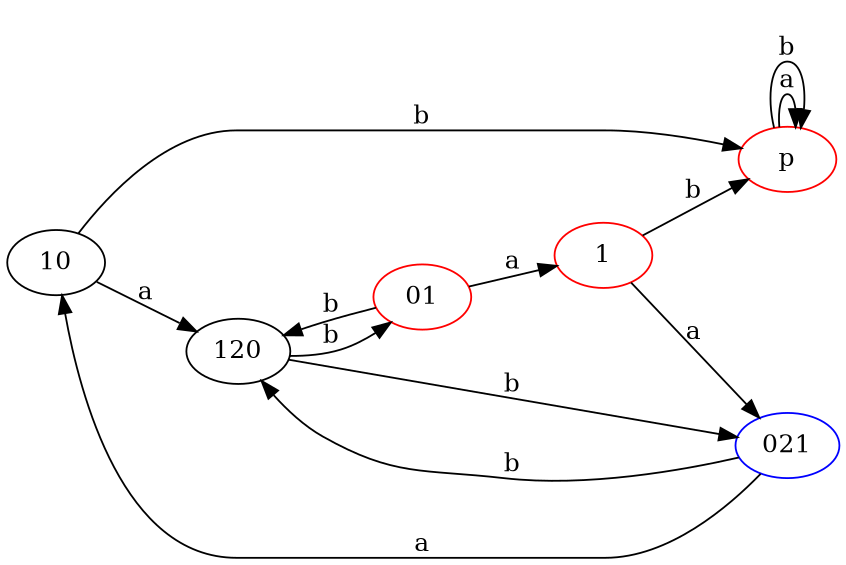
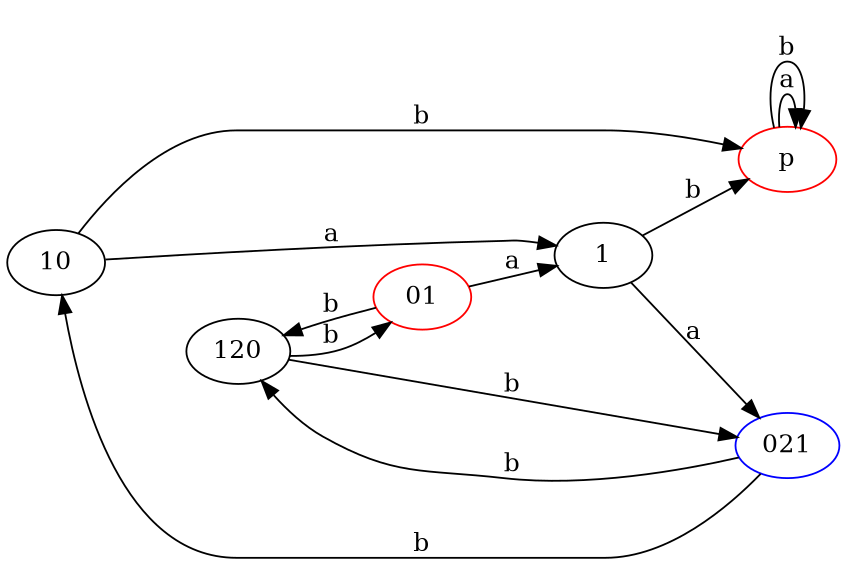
node "1": color red -> black
edge "10" -> "120": now "10" -> "1"
edge "021" -> "10": label "a" -> "b"
